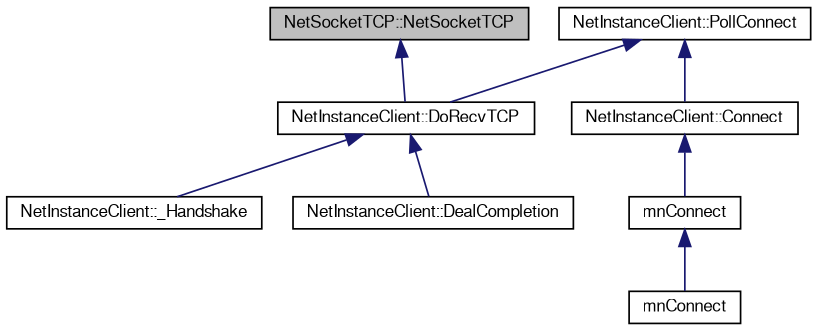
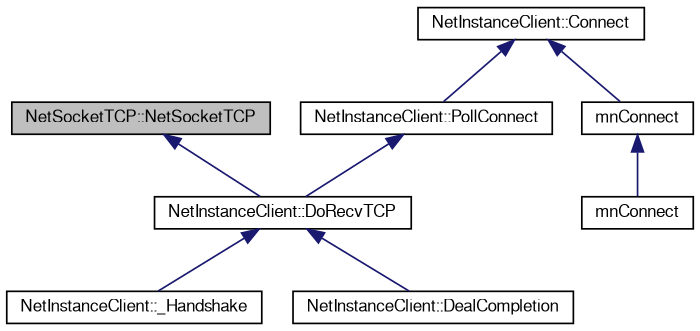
edge "NetInstanceClient::Connect" -> "NetInstanceClient::PollConnect": reversed
